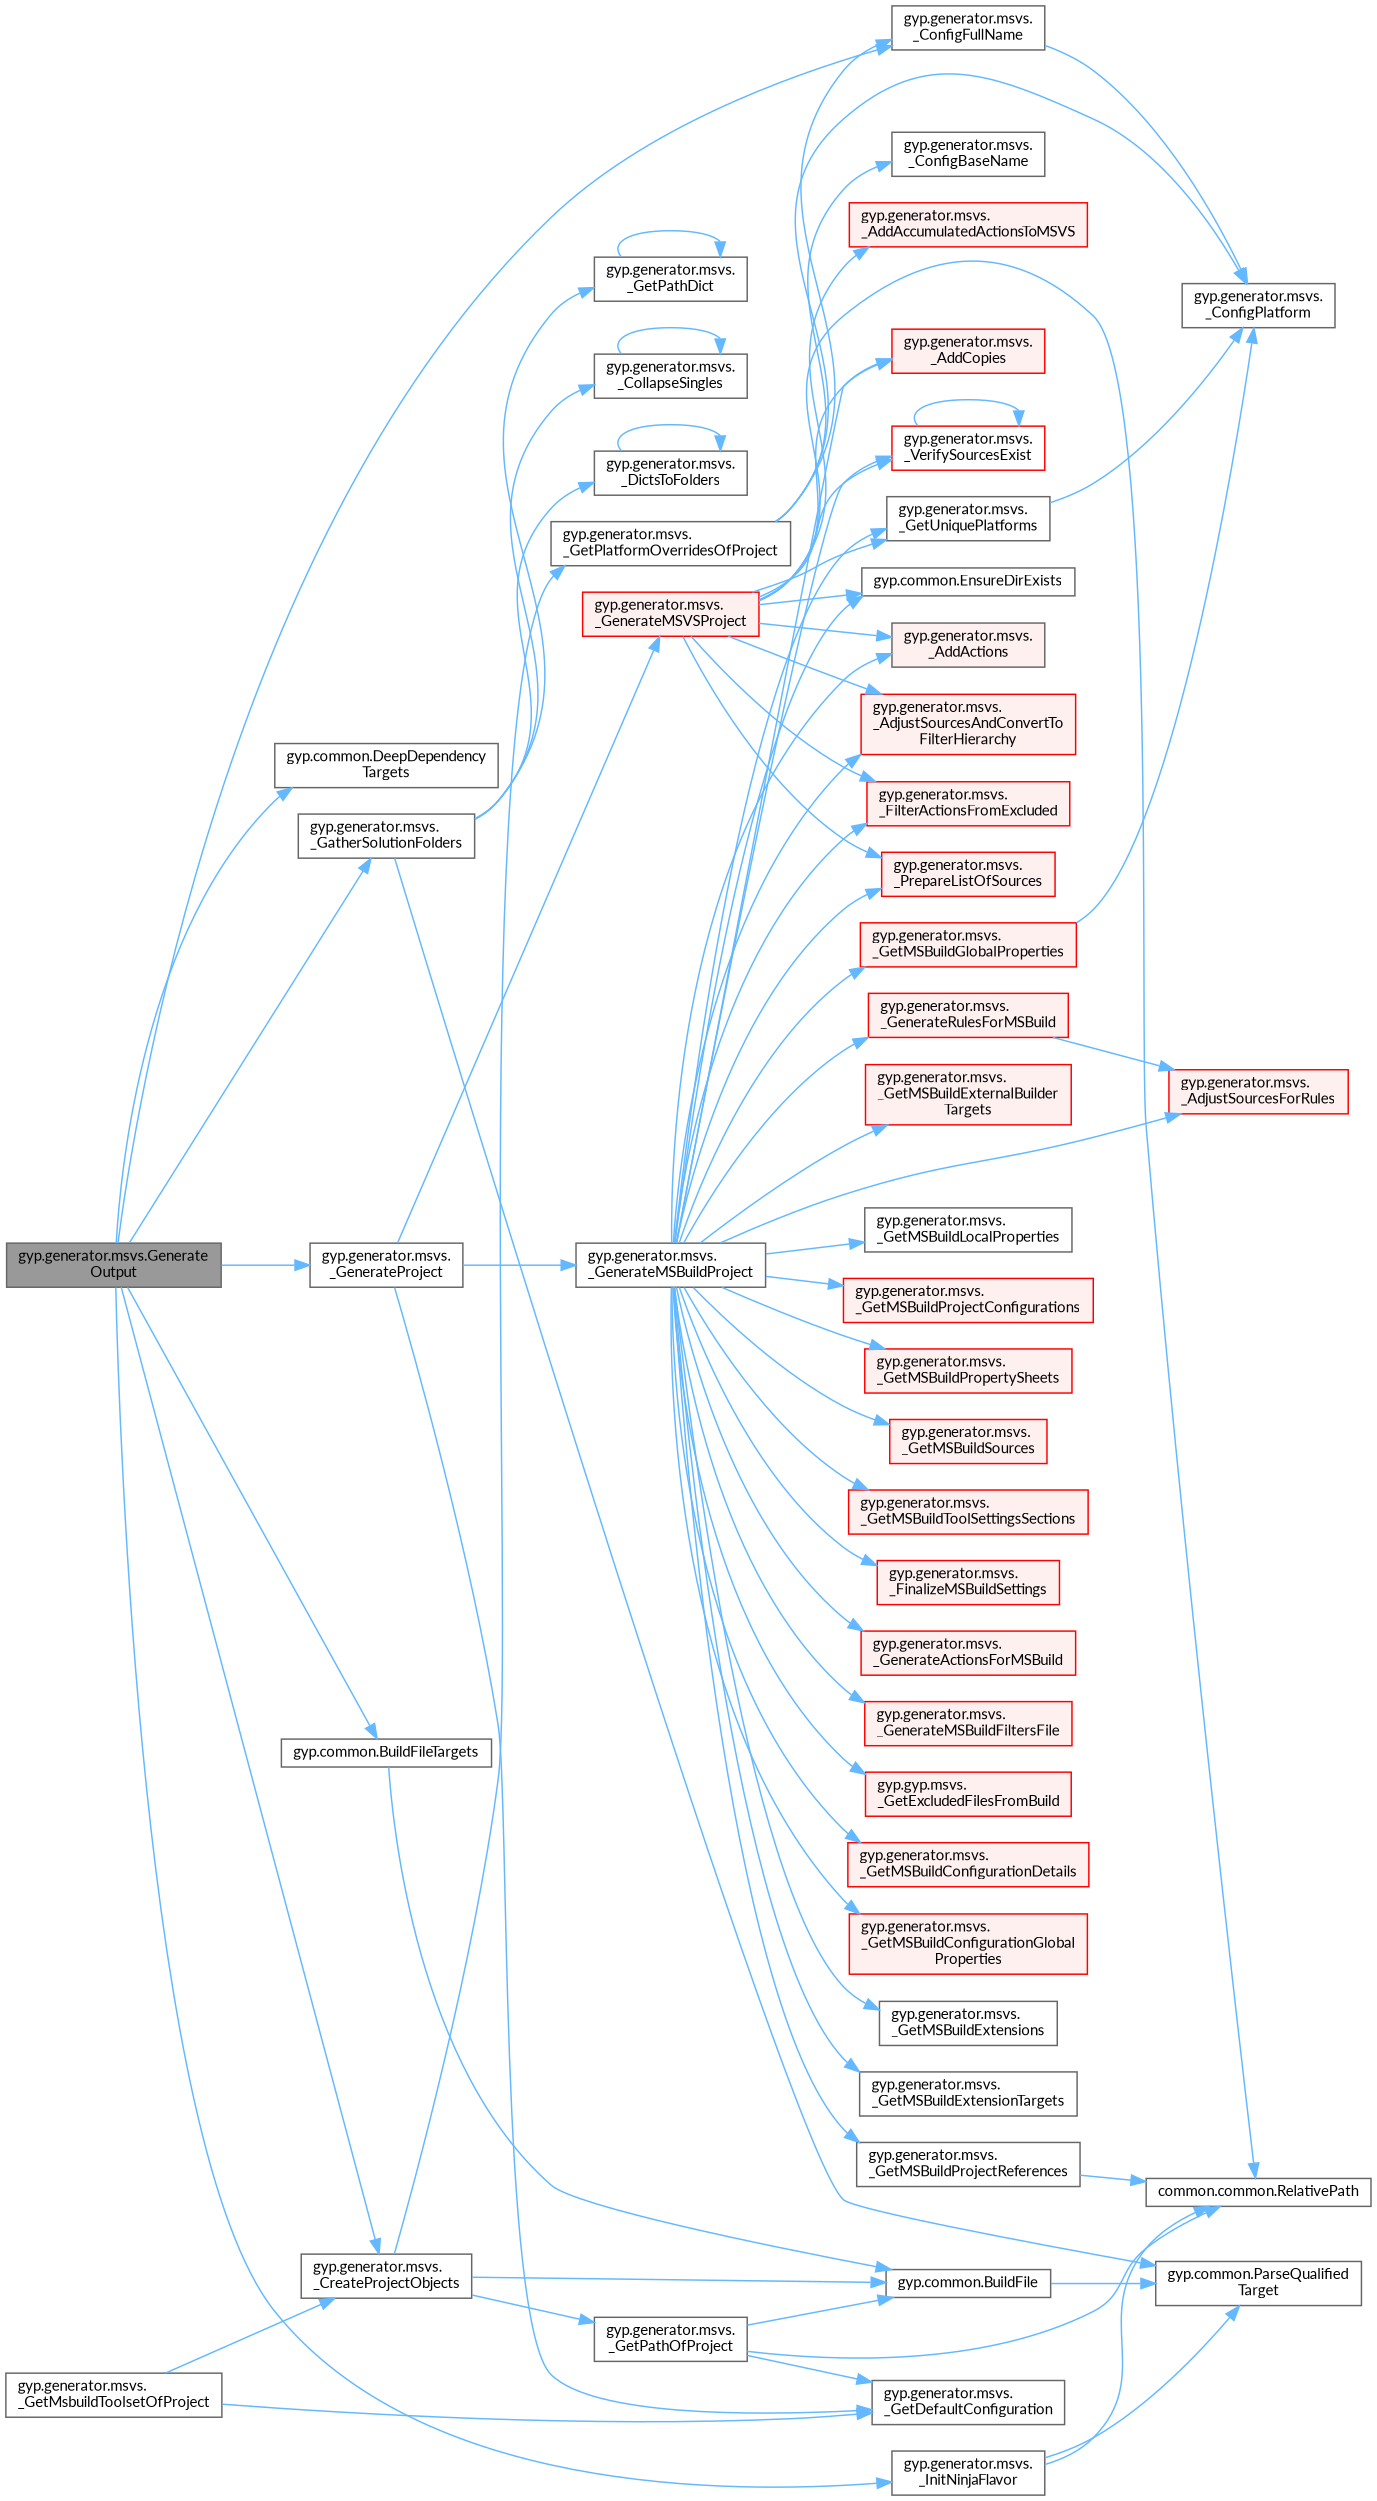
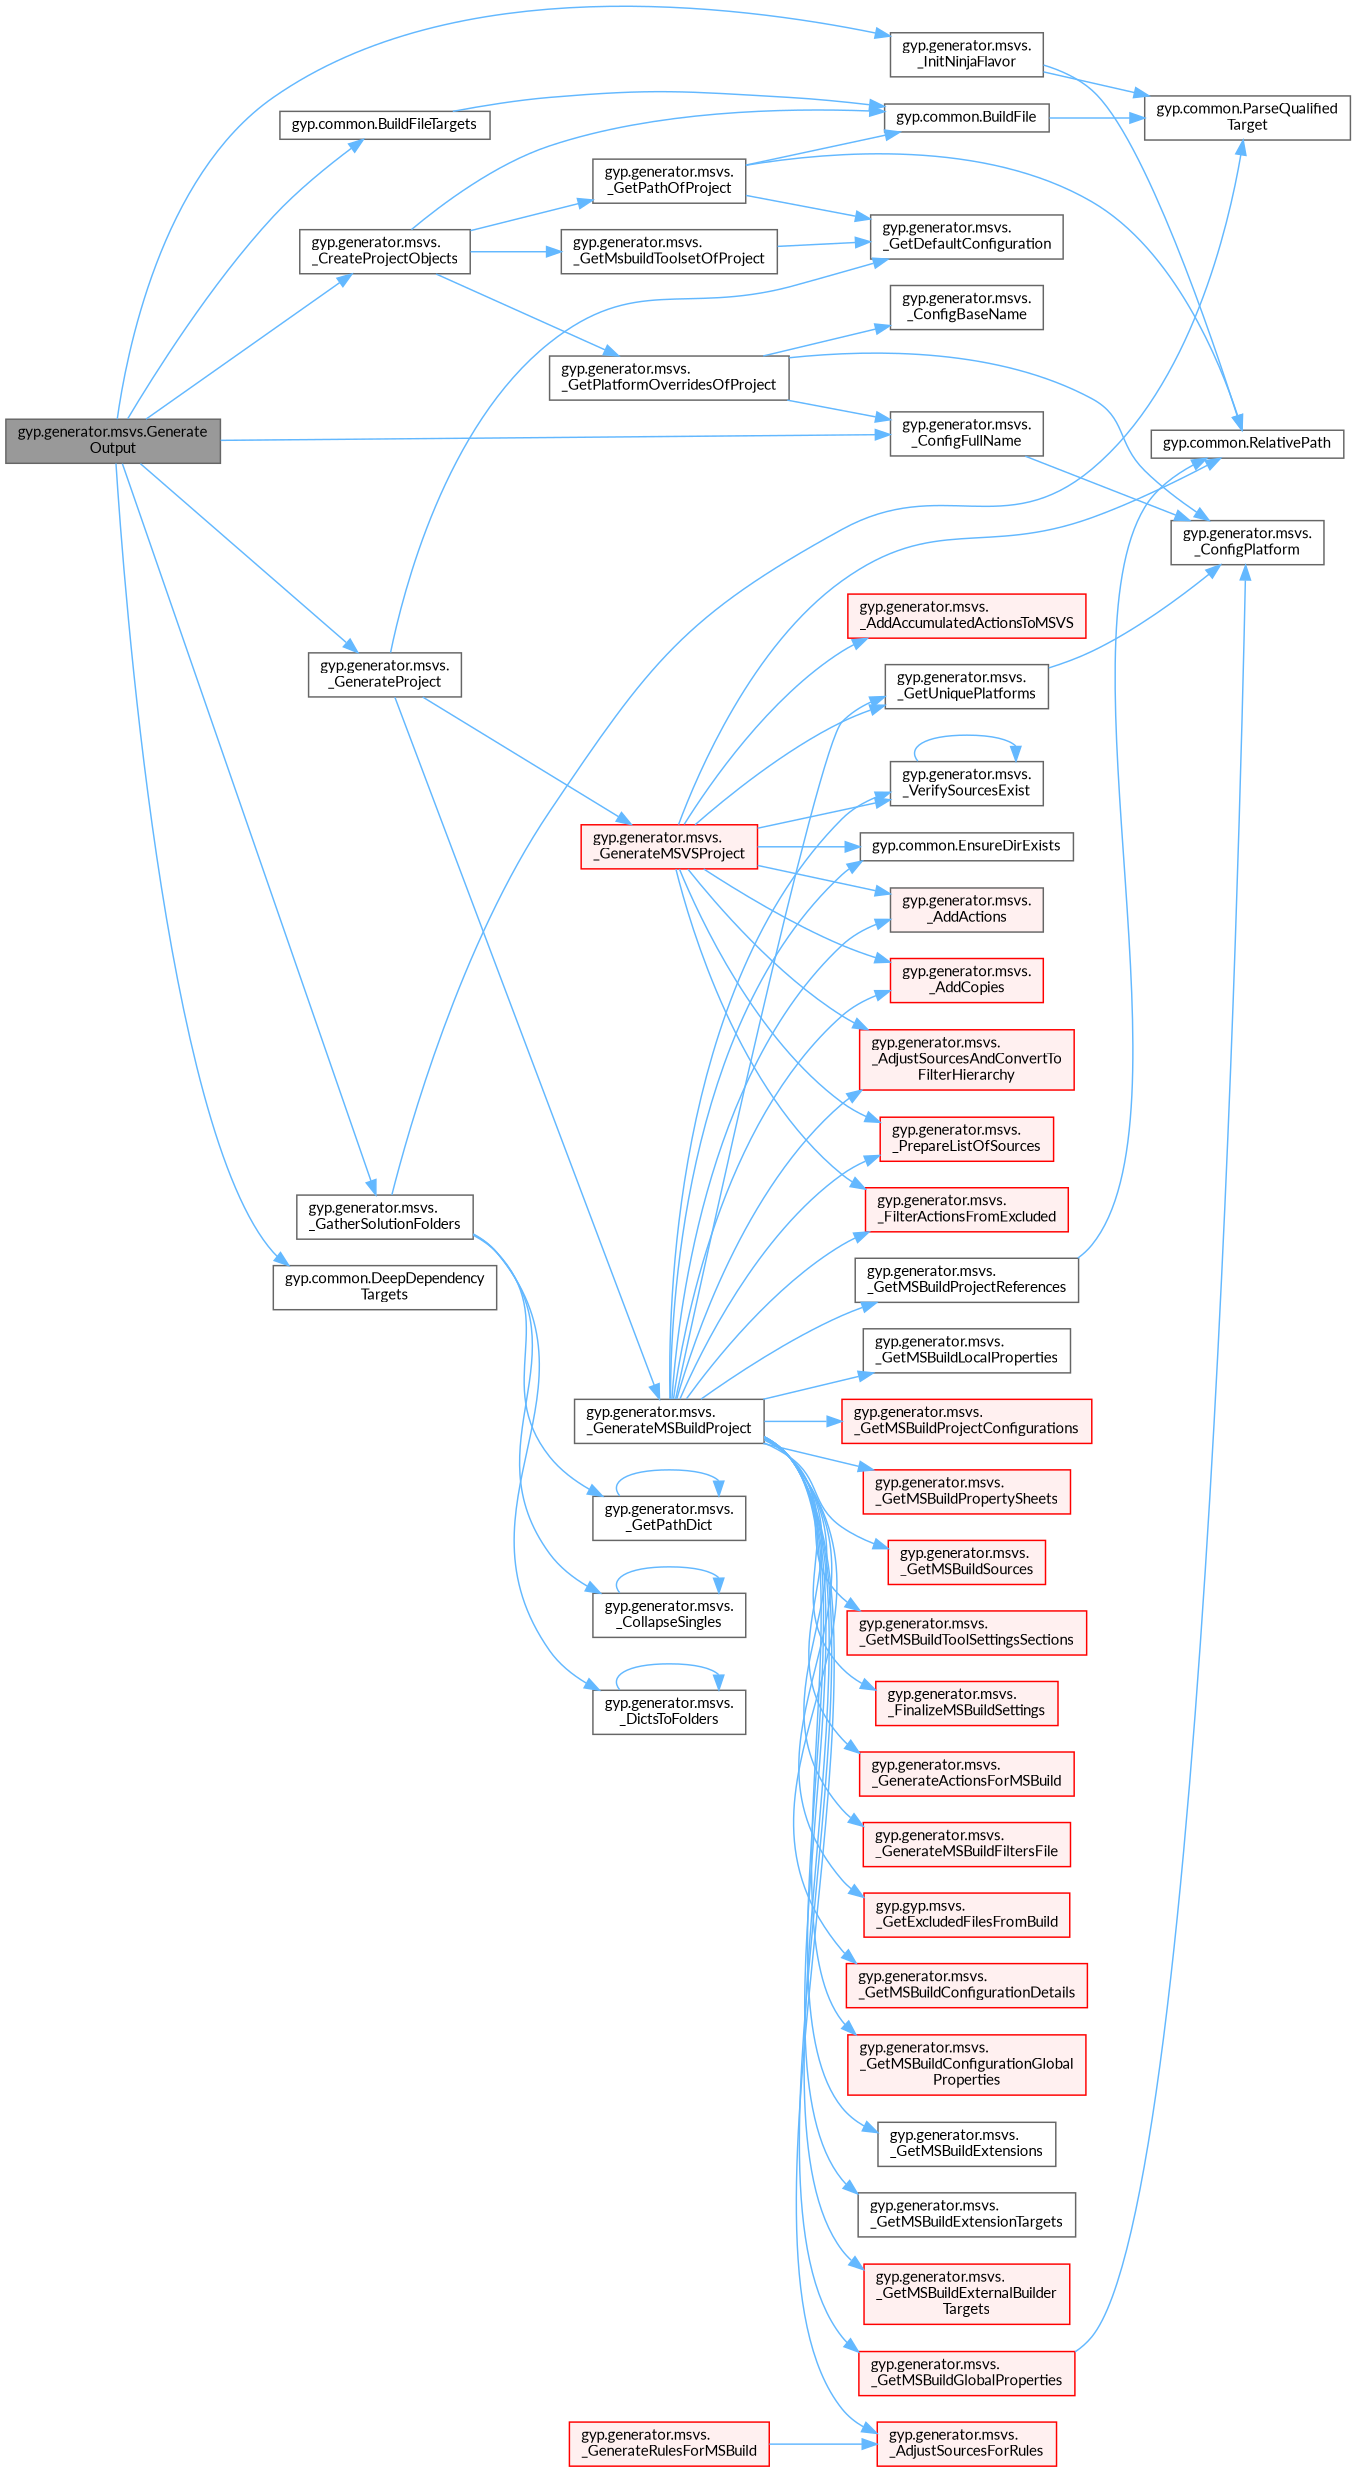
node "gyp.generator.msvs. _VerifySourcesExist": color red -> grey40
edge "gyp.generator.msvs. _GenerateMSBuildProject" -> "gyp.generator.msvs. _GenerateRulesForMSBuild": removed
node "common.common.RelativePath": label "common.common.RelativePath" -> "gyp.common.RelativePath"
edge "gyp.generator.msvs. _GetMsbuildToolsetOfProject" -> "gyp.generator.msvs. _CreateProjectObjects": reversed
